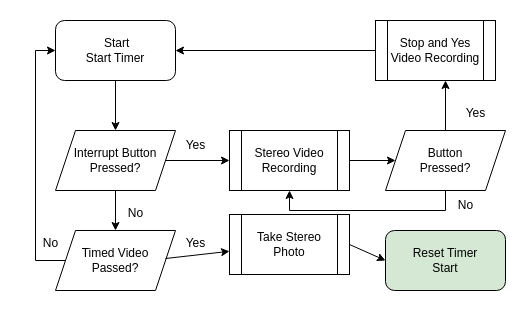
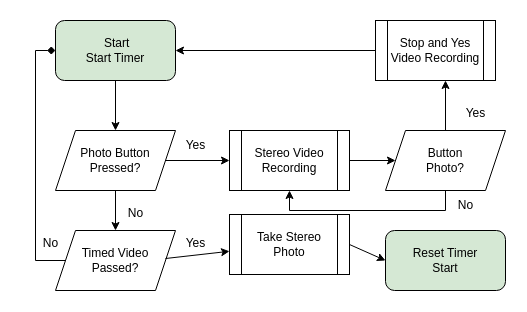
edge "Timed Video Passed?" -> "Start Start Timer": arrowhead classic -> diamond
node "Start Start Timer": fillcolor #ffffff -> #d5e8d4
node "Interrupt Button Pressed?": label "Interrupt Button Pressed?" -> "Photo Button Pressed?"
node "Button Pressed?": label "Button Pressed?" -> "Button Photo?"
